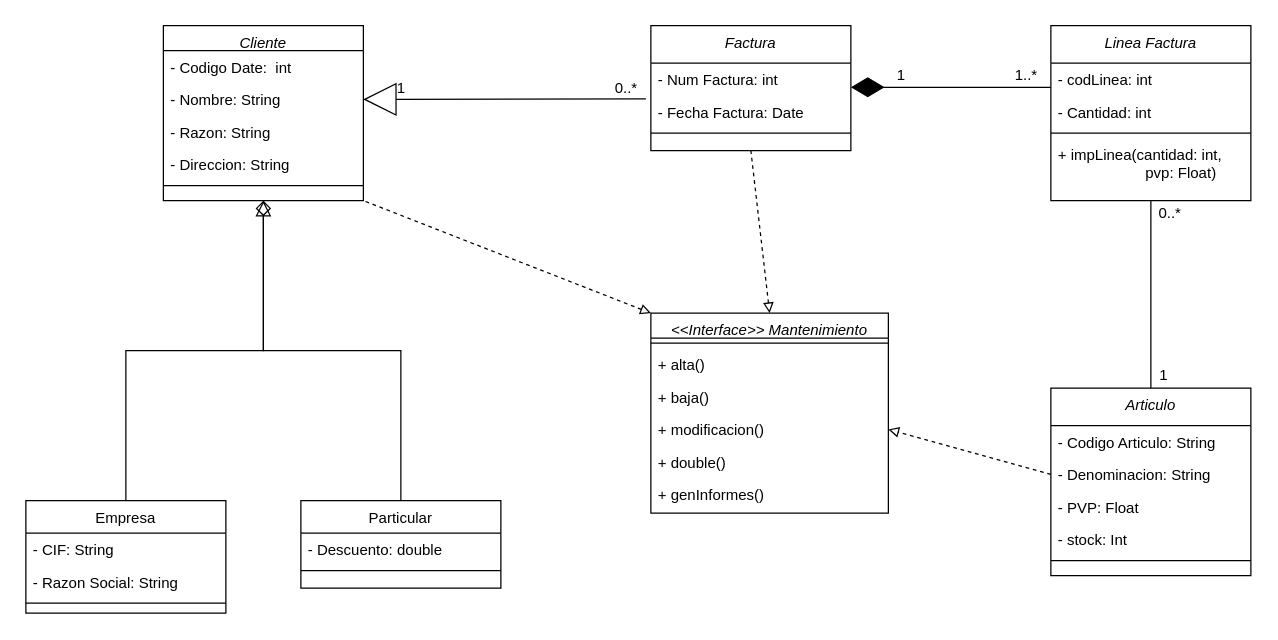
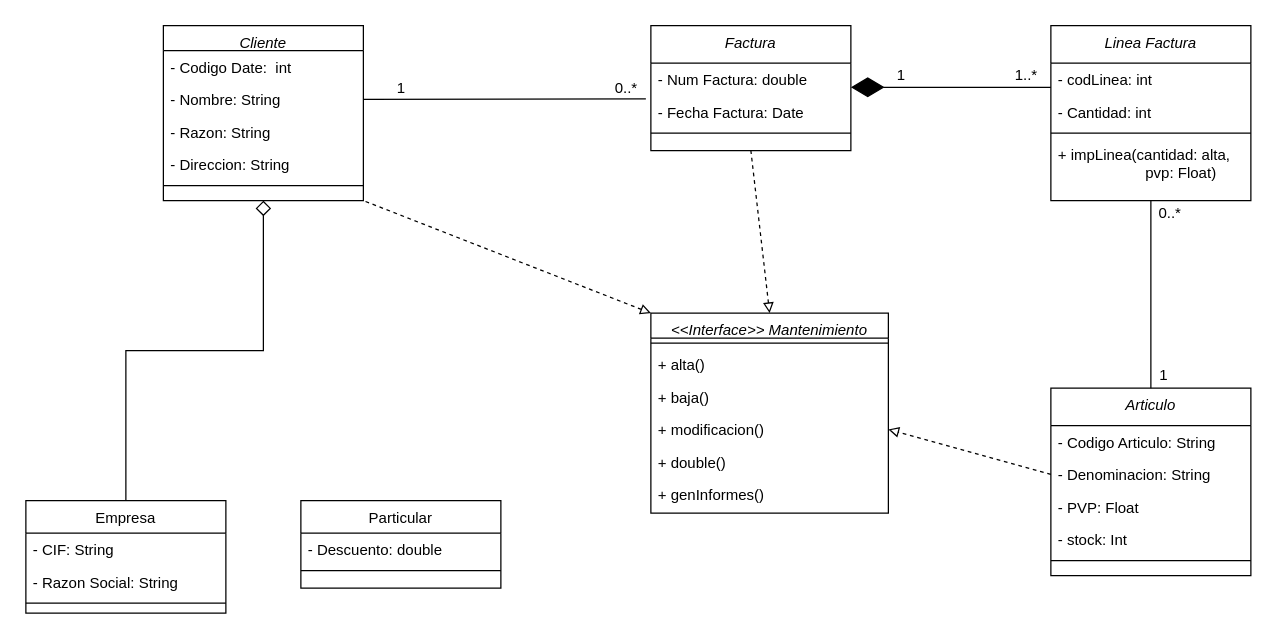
node "- Num Factura: int": label "- Num Factura: int" -> "- Num Factura: double"
edge "- Fecha Factura: Date" -> "- Nombre: String": arrowhead block -> none
node "+ impLinea(cantidad: int, pvp: Float)": label "+ impLinea(cantidad: int, pvp: Float)" -> "+ impLinea(cantidad: alta, pvp: Float)"
edge "Particular" -> "Cliente": removed
